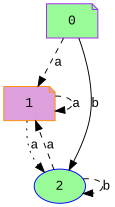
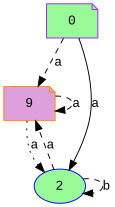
node "1": label "1" -> "9"
edge "0" -> "2": label "b" -> "a"
